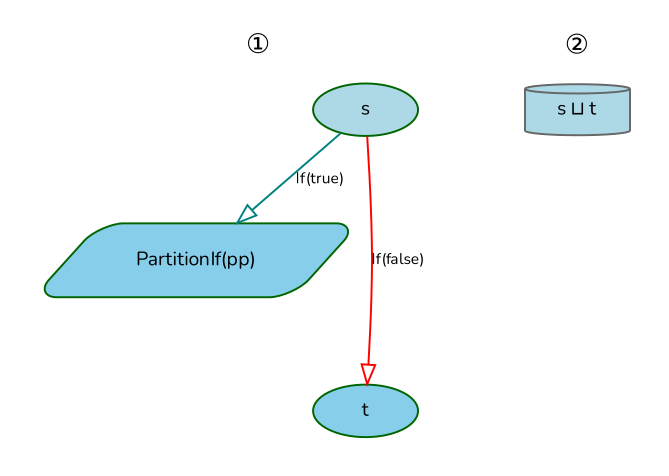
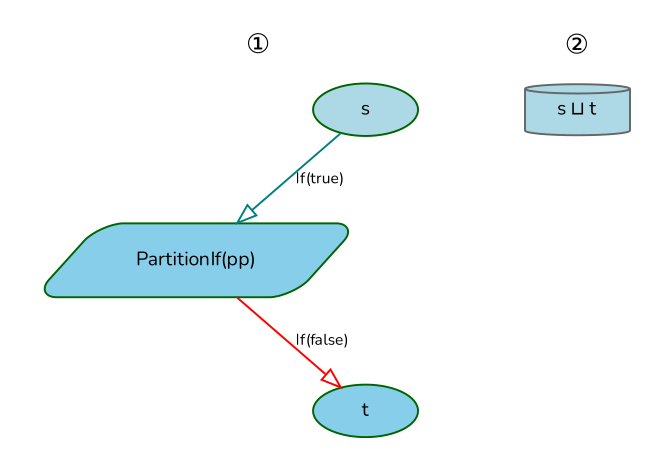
edge "s" -> "t": now "PartitionIf(pp)" -> "t"
